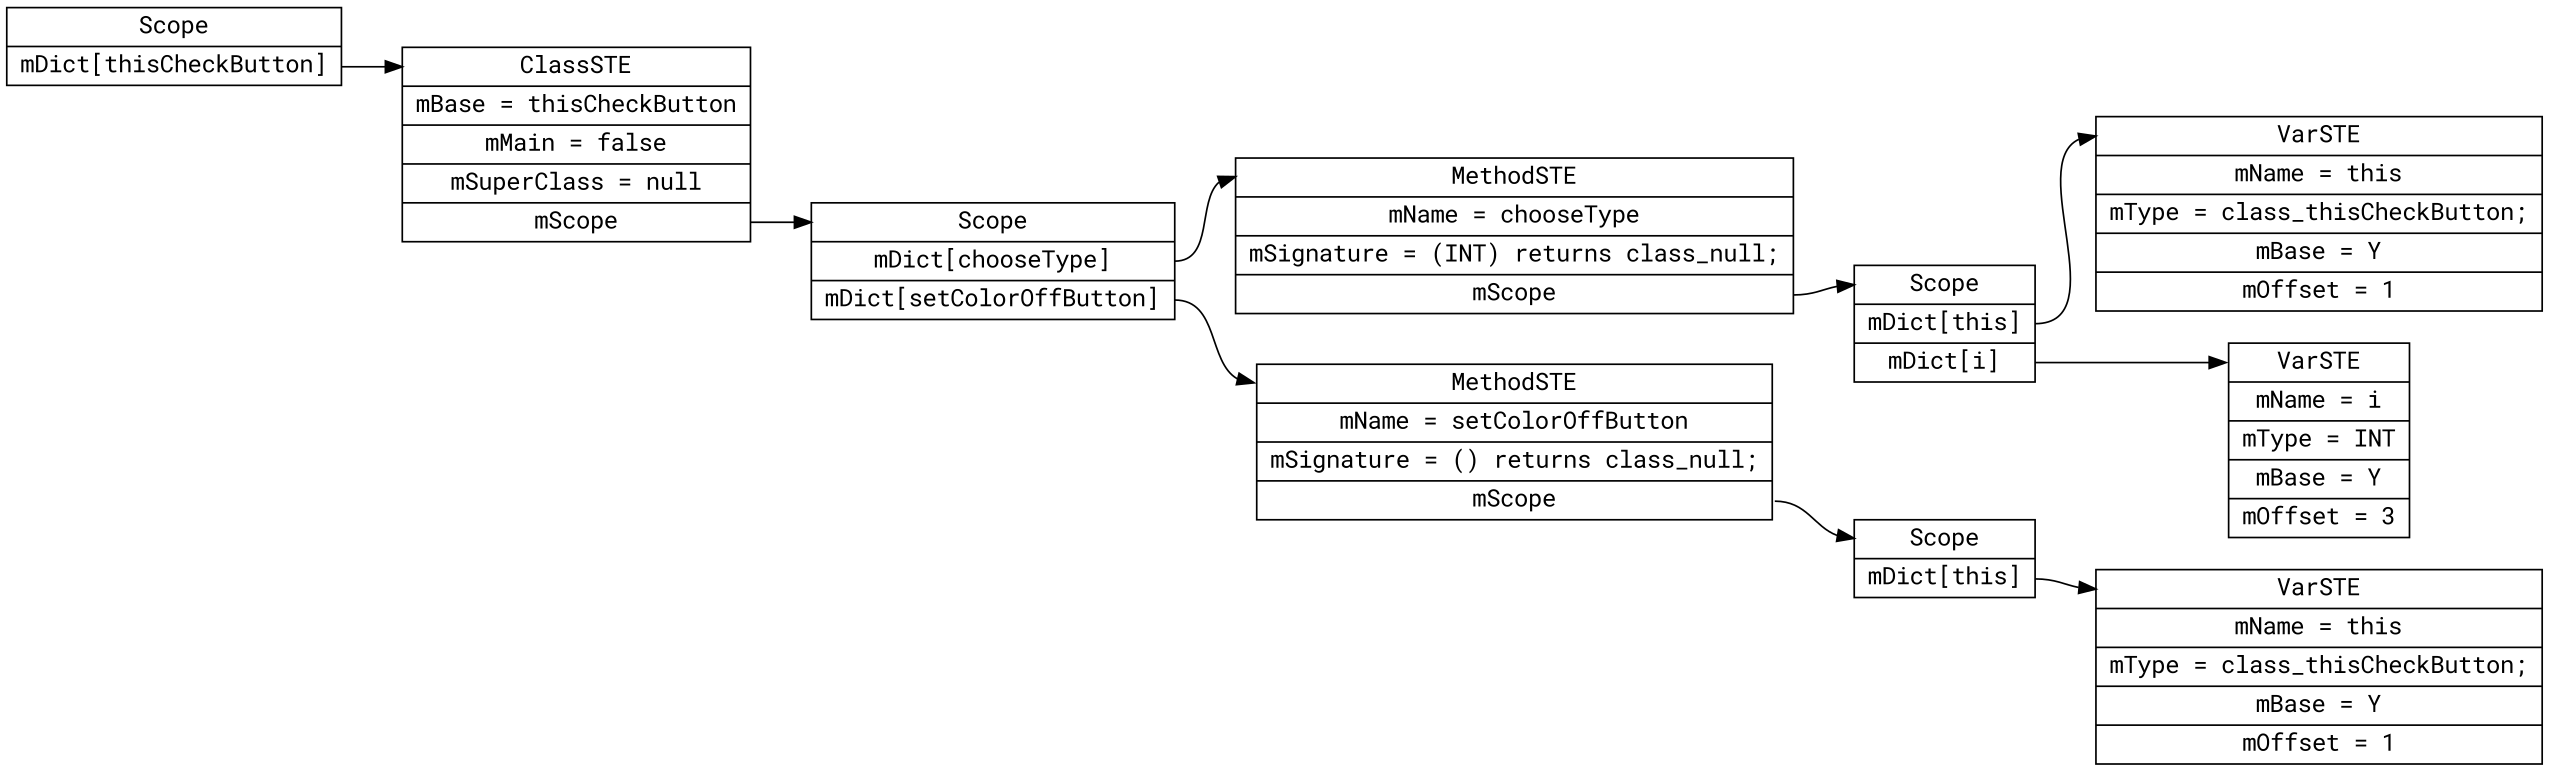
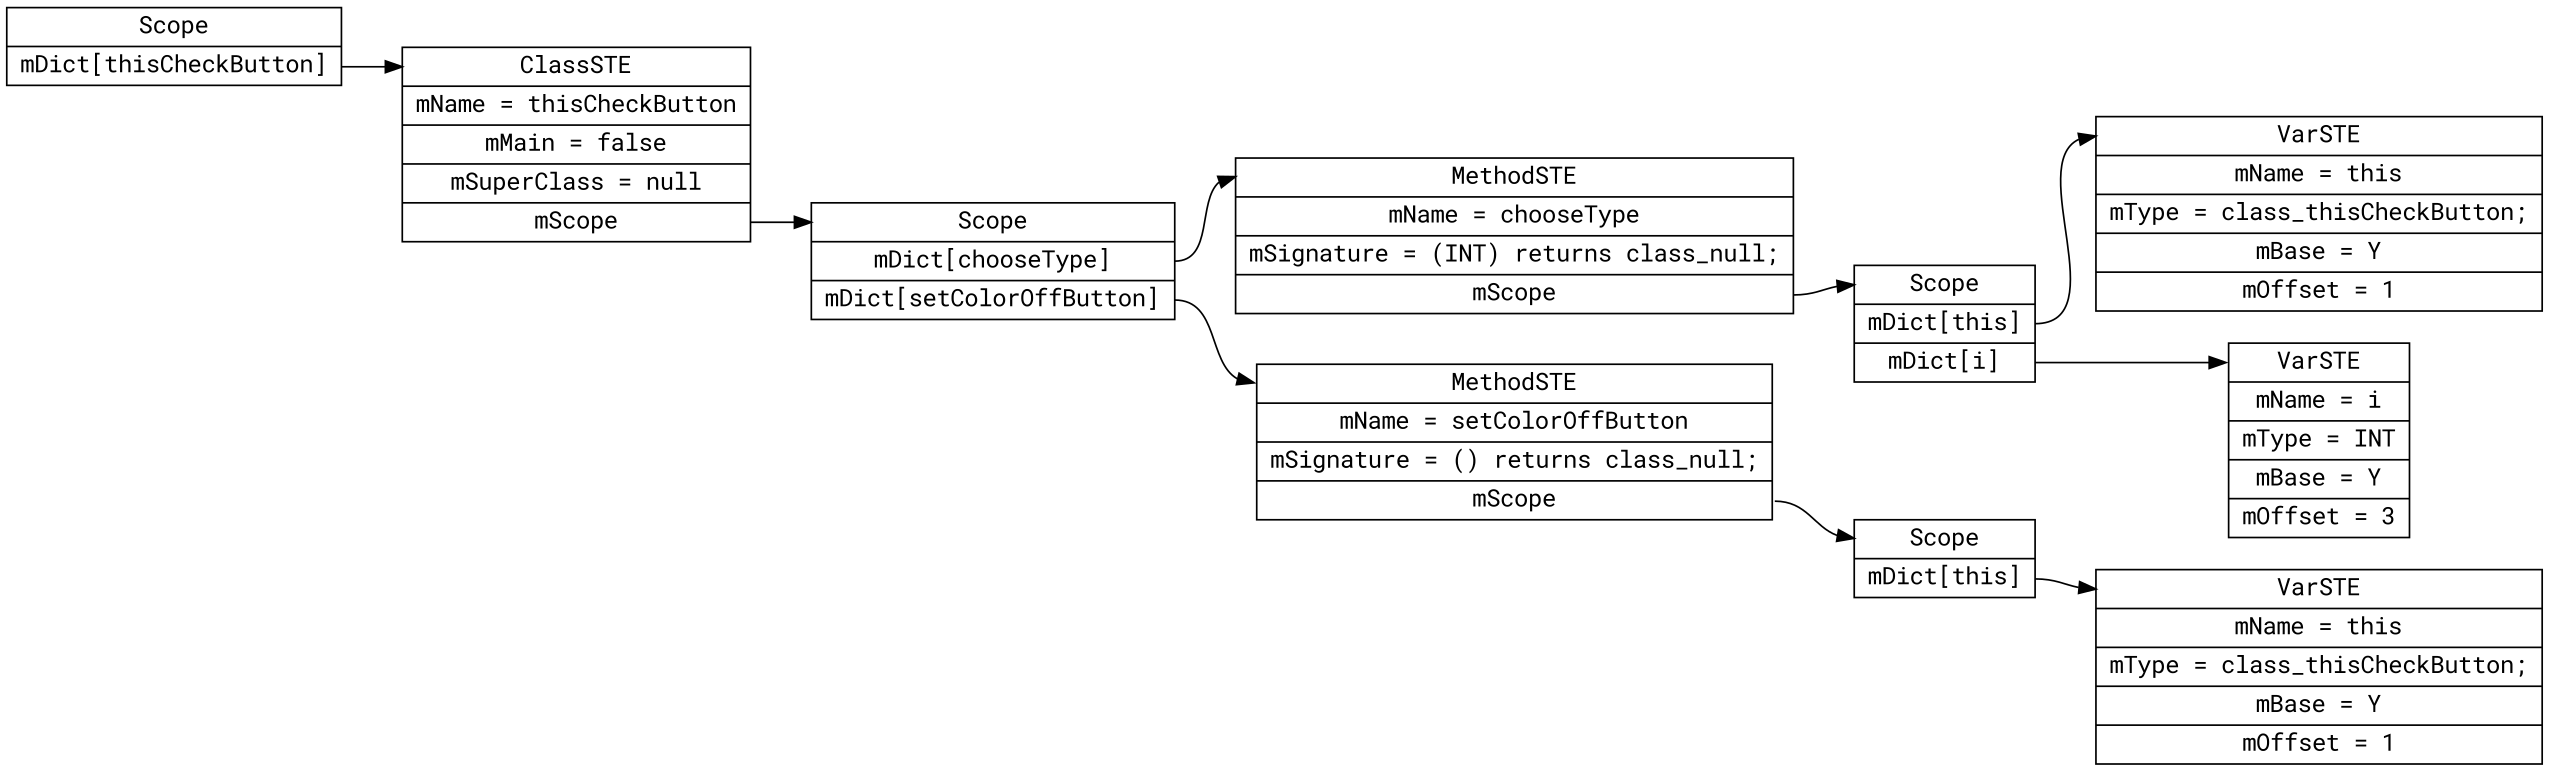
node "ClassSTE": text "mBase = thisCheckButton" -> "mName = thisCheckButton"
